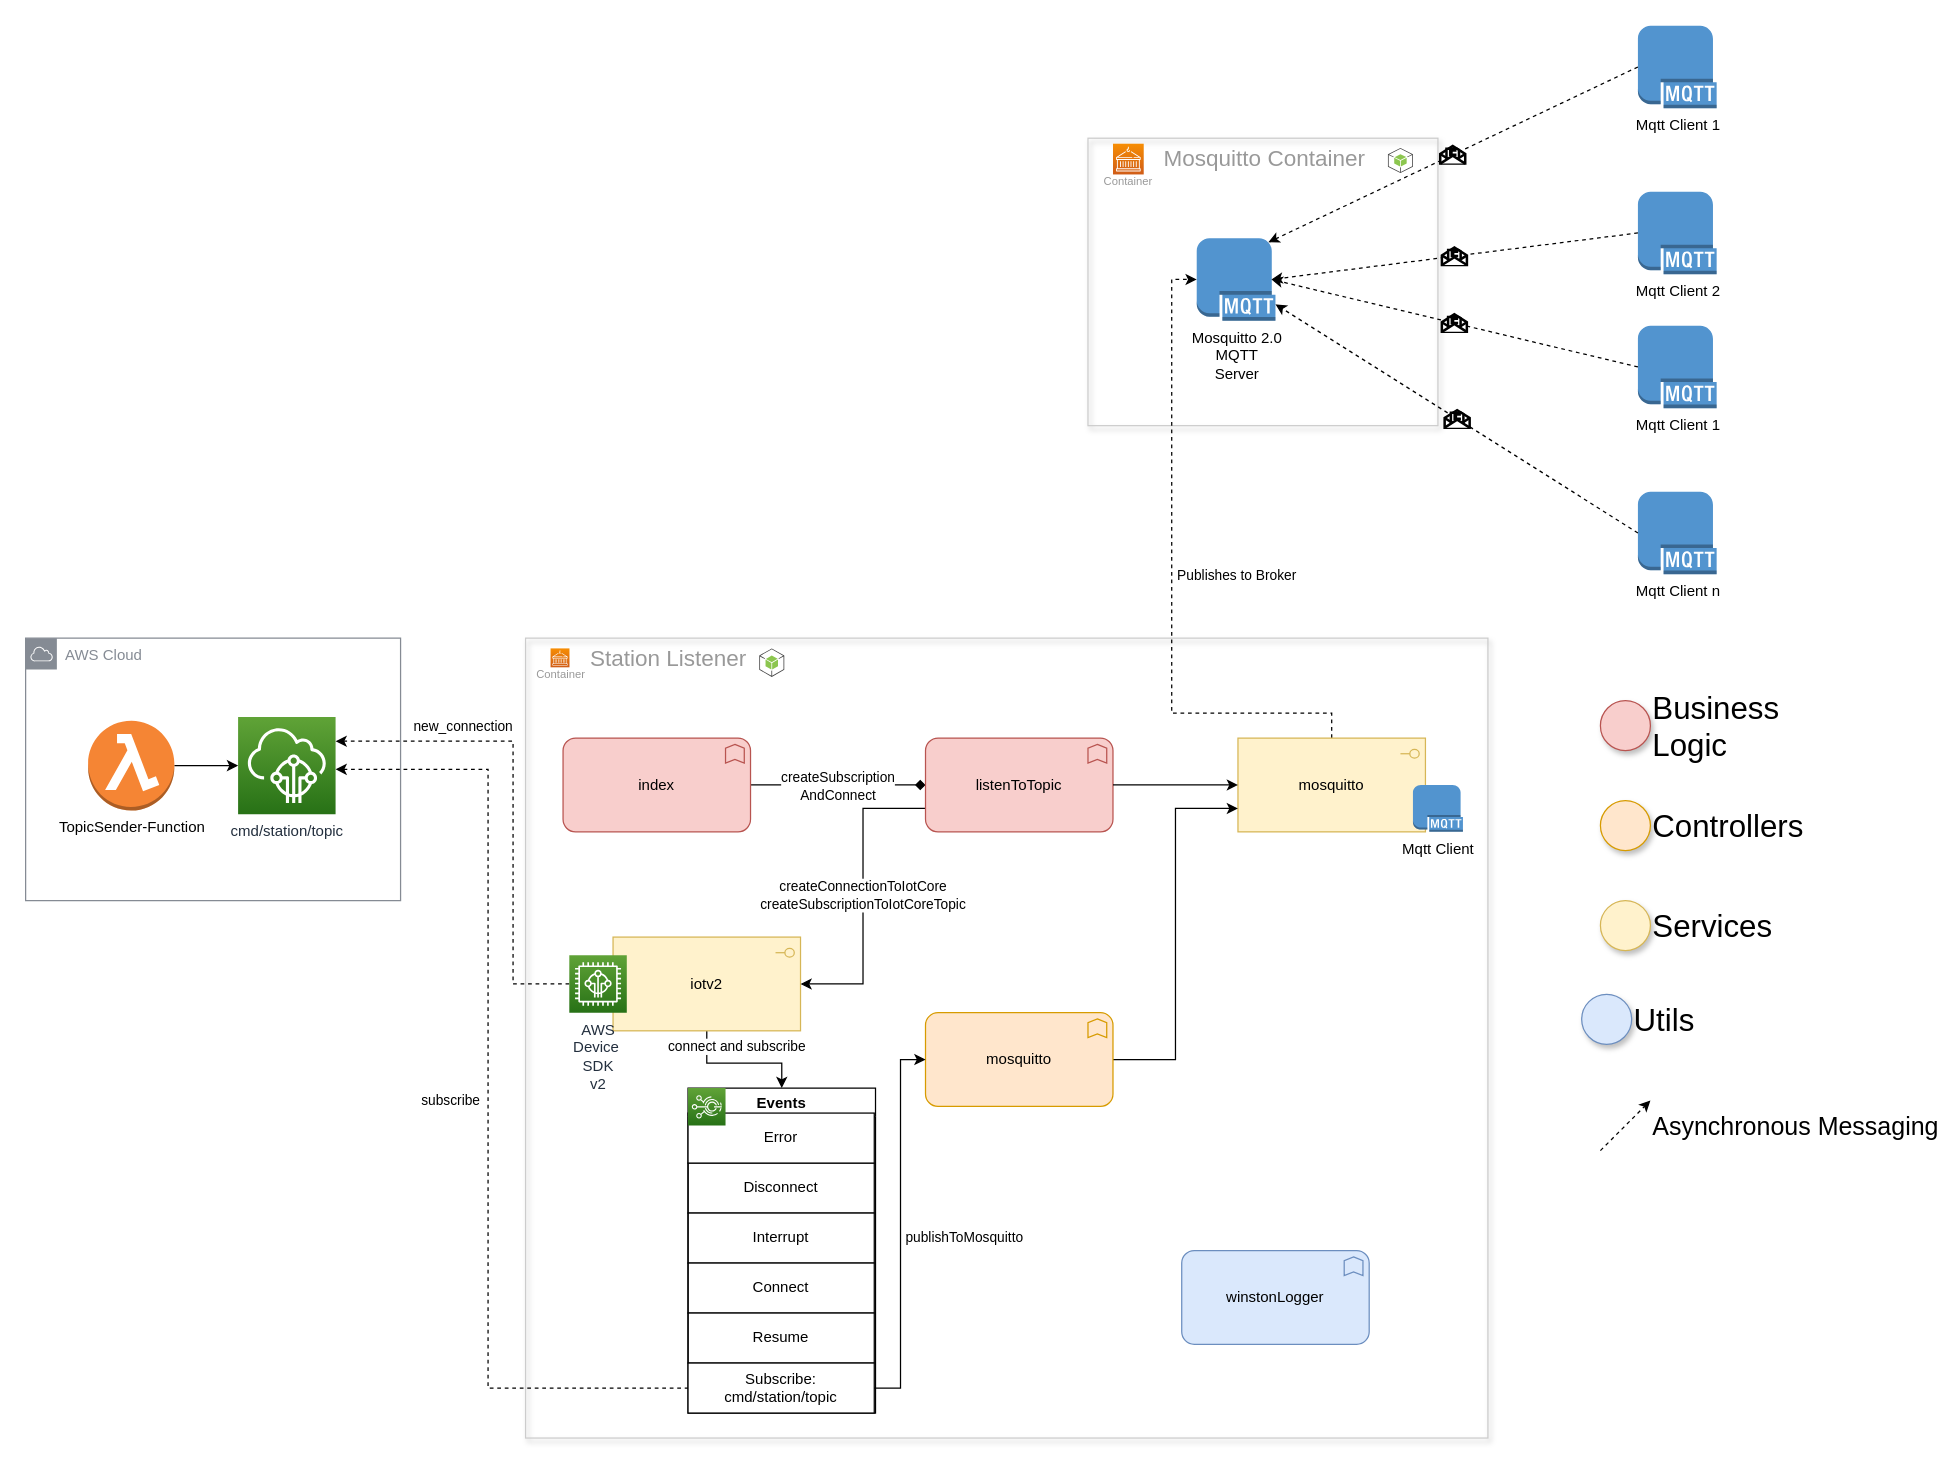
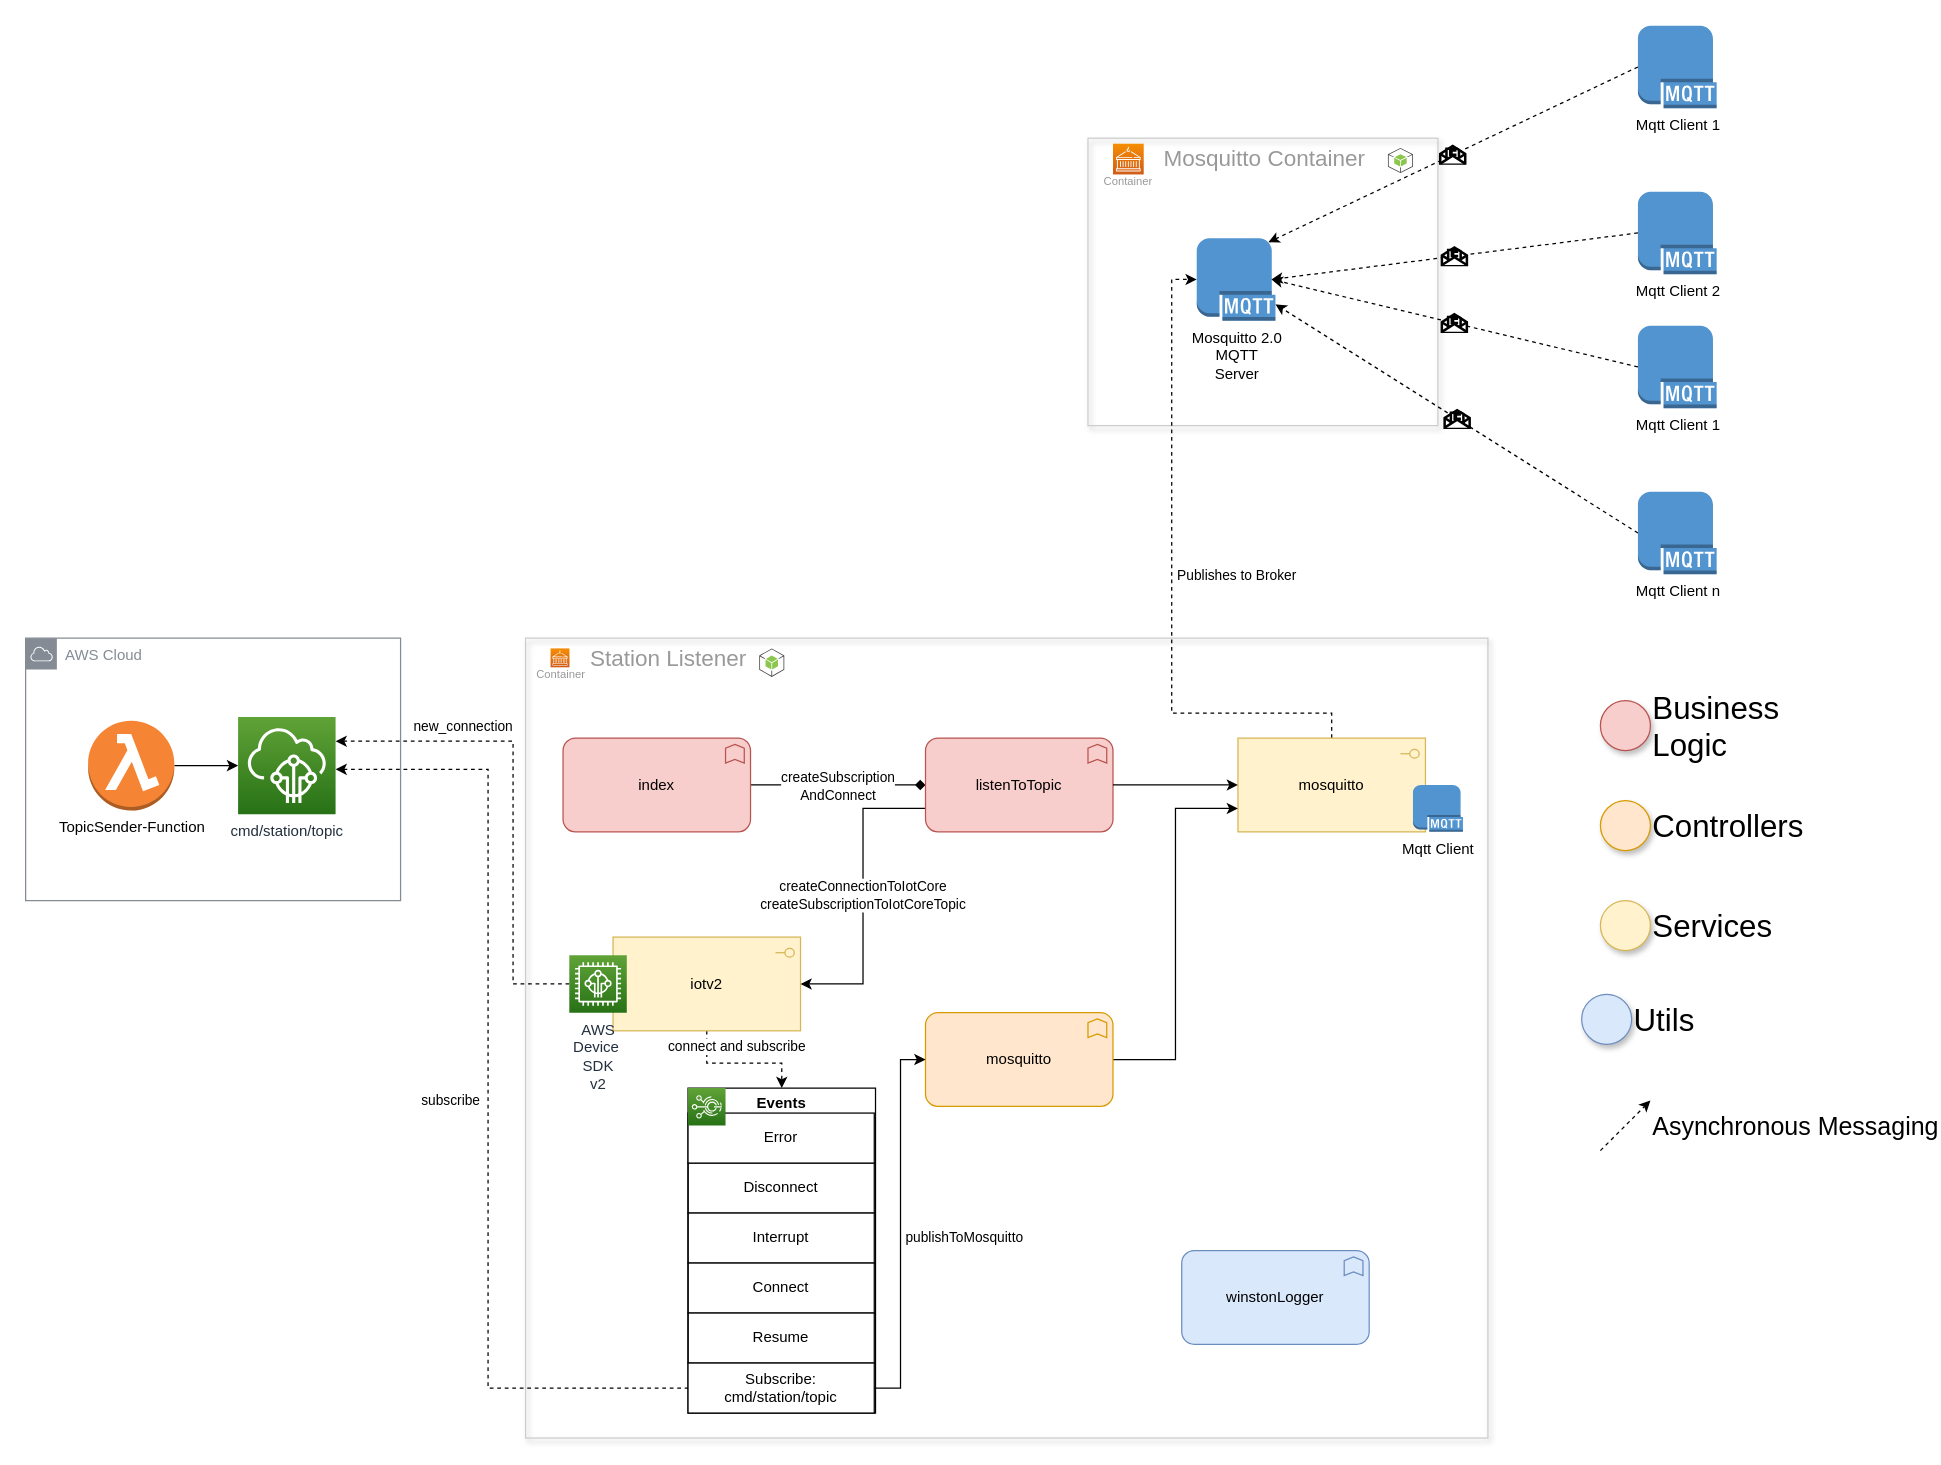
edge "iotv2" -> "Events": style solid -> dashed
